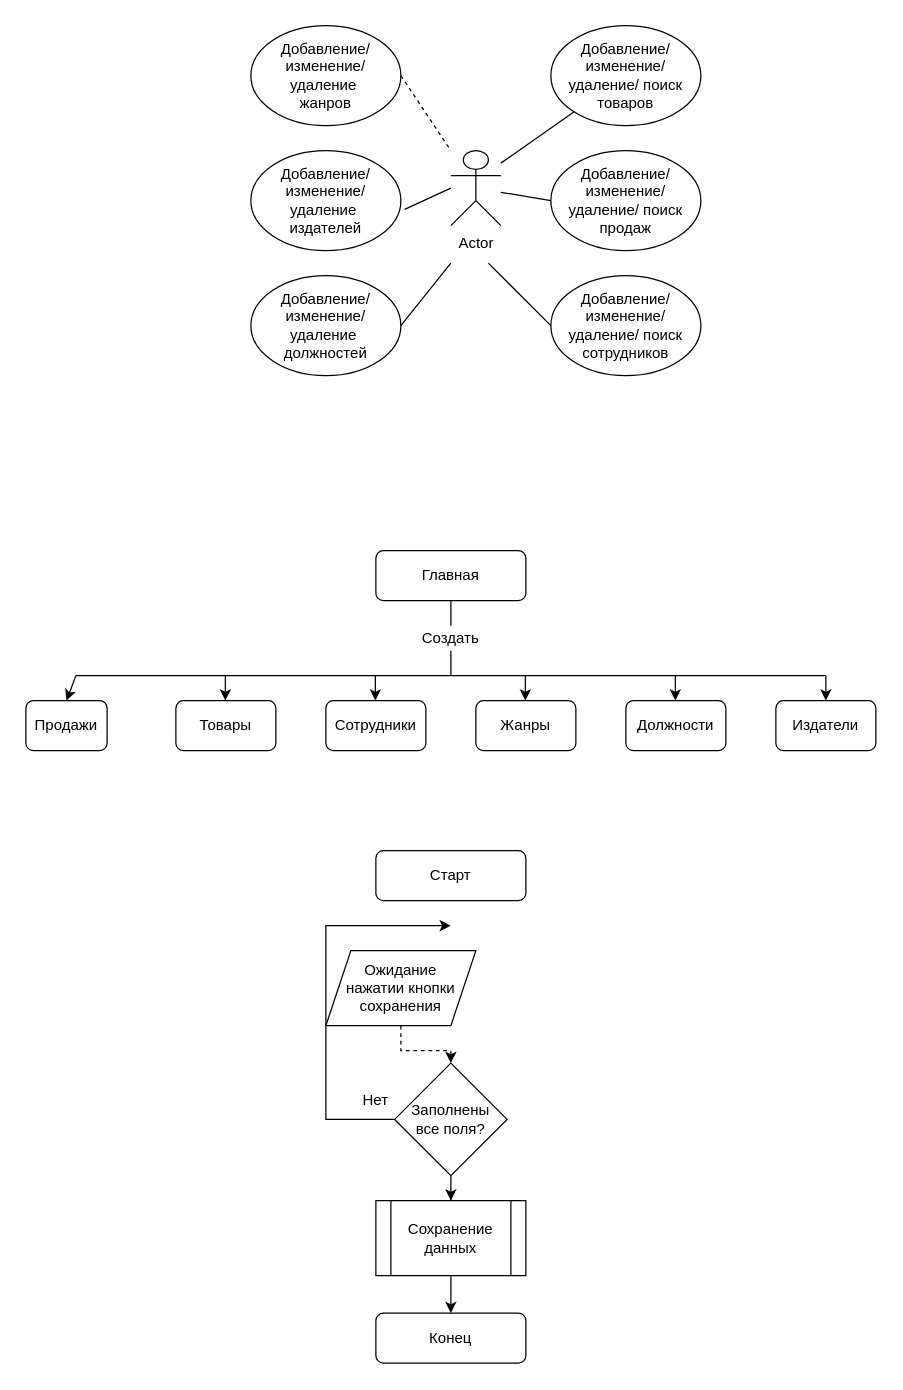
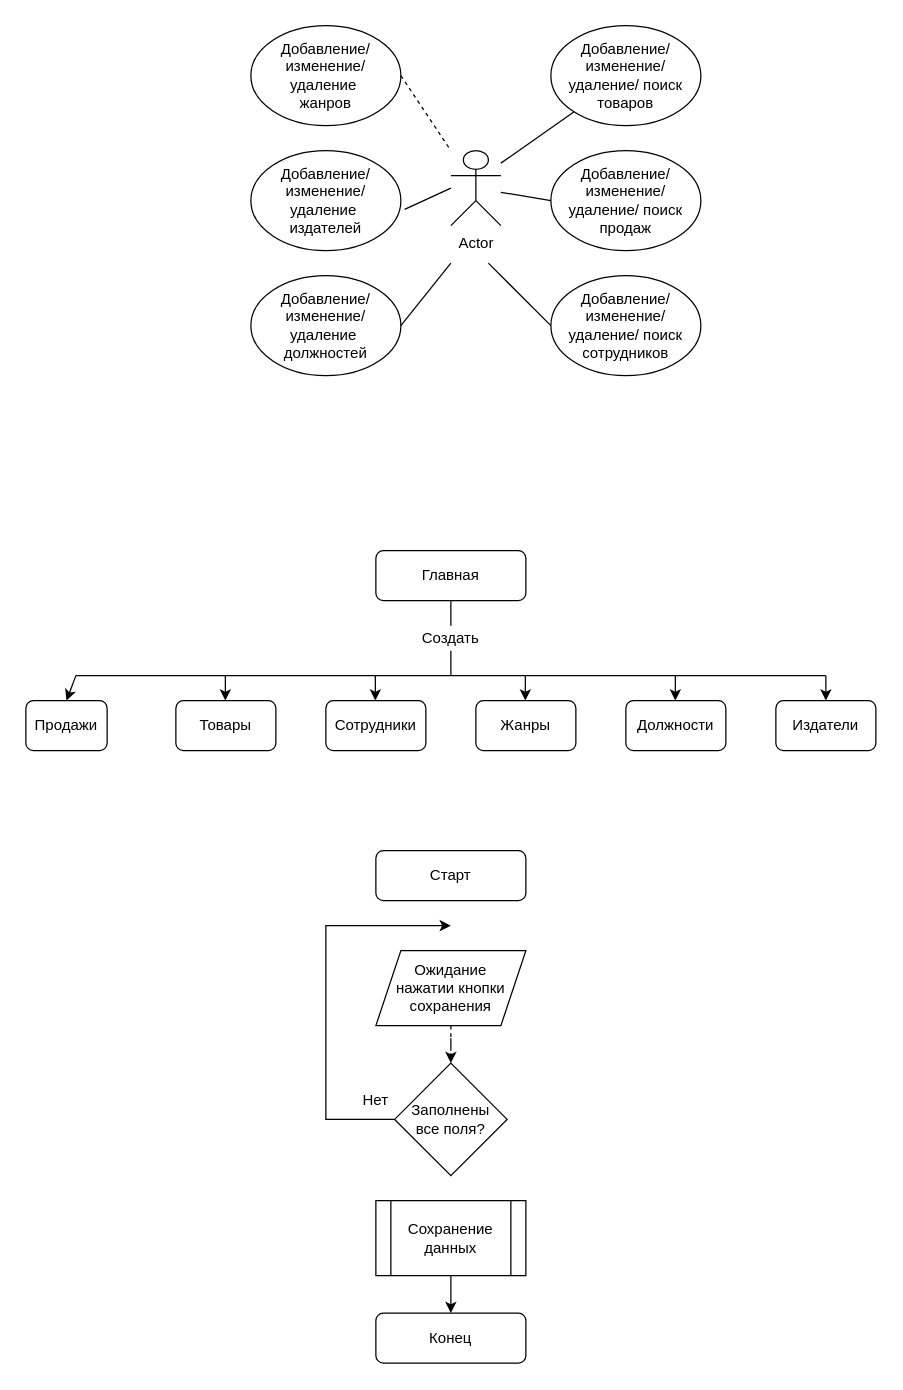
node "Ожидание нажатии кнопки сохранения": moved (401, 988) -> (451, 988)
edge "Заполнены все поля?" -> "Сохранение данных": removed
